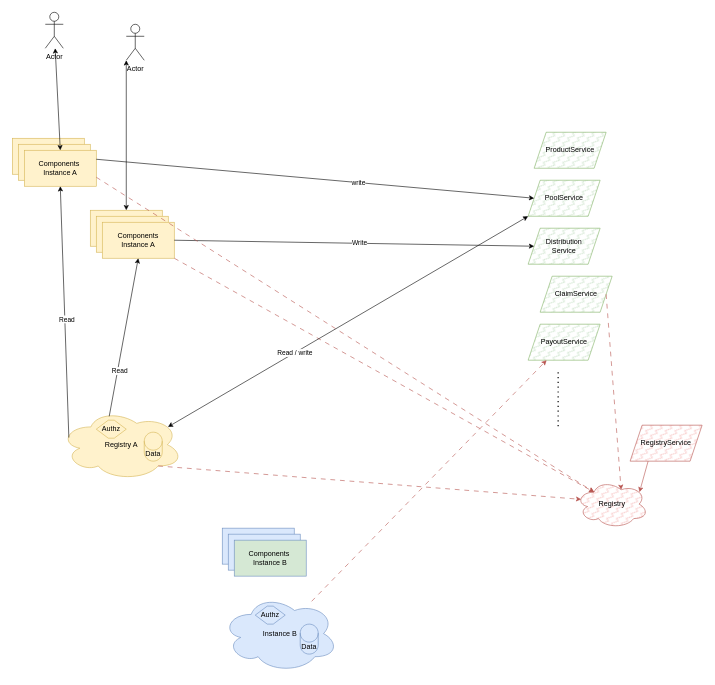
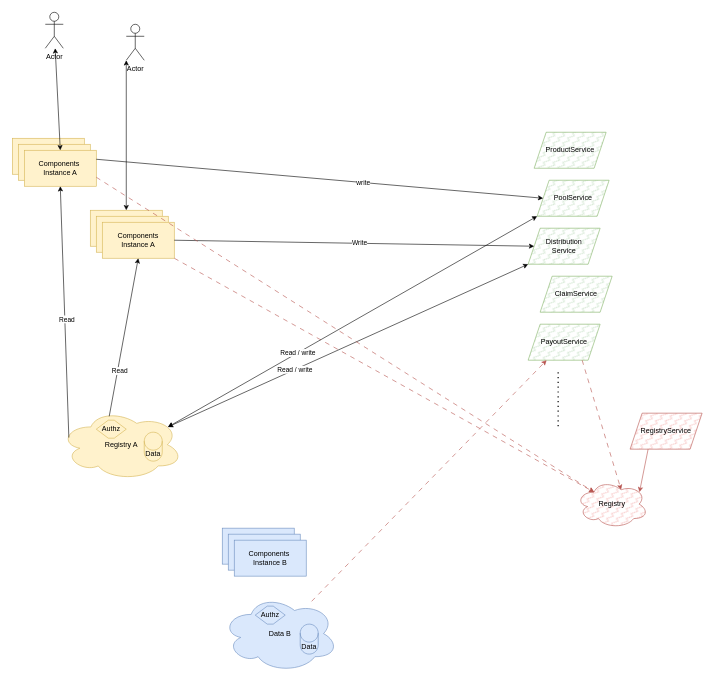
node "PoolService": moved (564, 198) -> (573, 198)
edge "Distribution Service" -- "Registry A": added, label "Read / write"
edge "ClaimService" -> "Registry": removed
edge "PayoutService" -> "Registry": added
node "RegistryService": moved (666, 443) -> (666, 431)
edge "Registry A" -> "Registry": removed
node "Components Instance B": fillcolor #d5e8d4 -> #dae8fc
node "Instance B": label "Instance B" -> "Data B"
